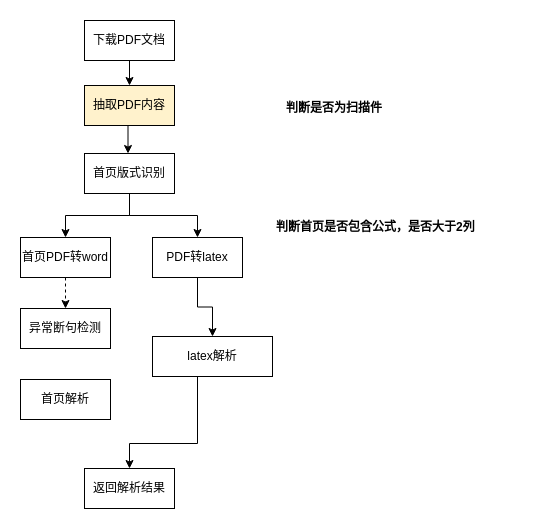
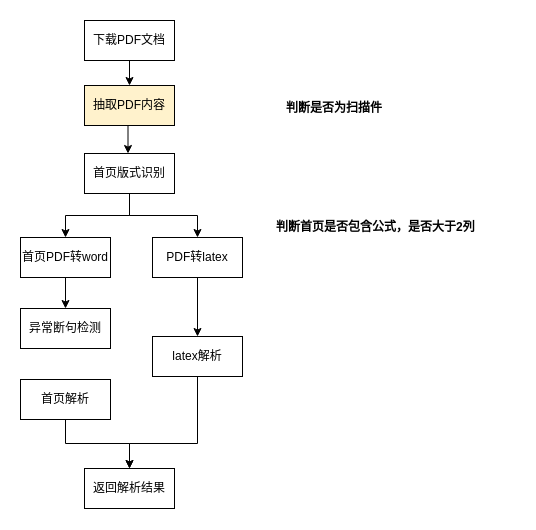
edge "首页PDF转word" -> "异常断句检测": style dashed -> solid
node "latex解析": size 120x40 -> 90x40
edge "首页解析" -> "返回解析结果": added
